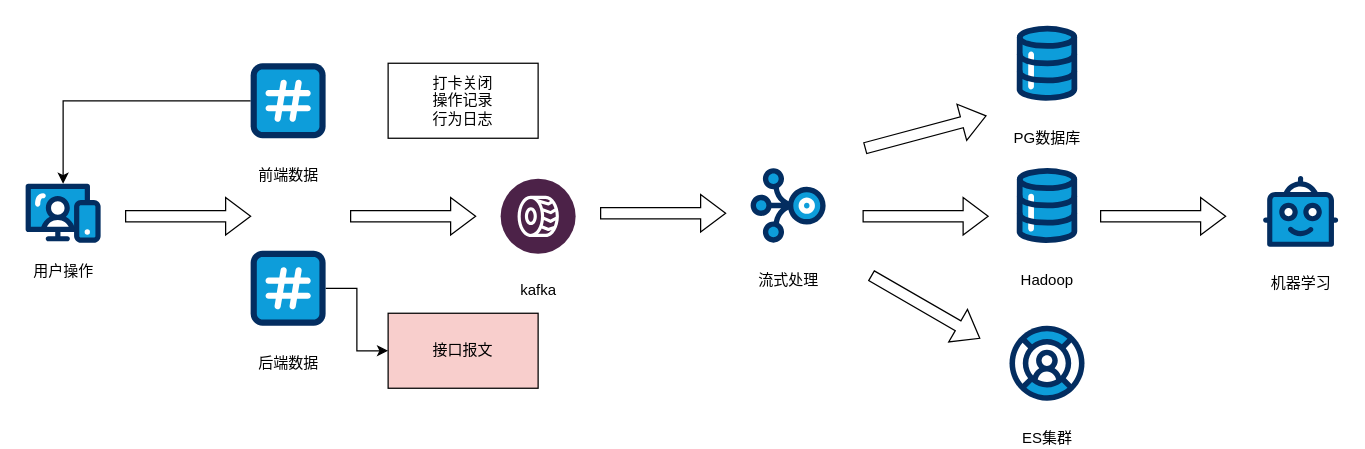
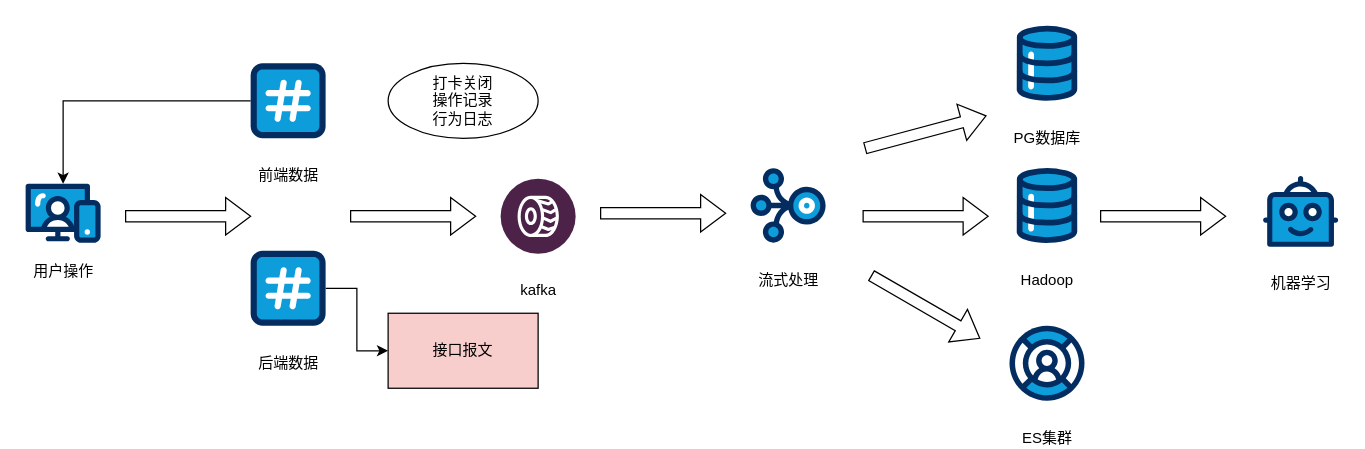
node "打卡关闭 操作记录 行为日志": shape rectangle -> ellipse
